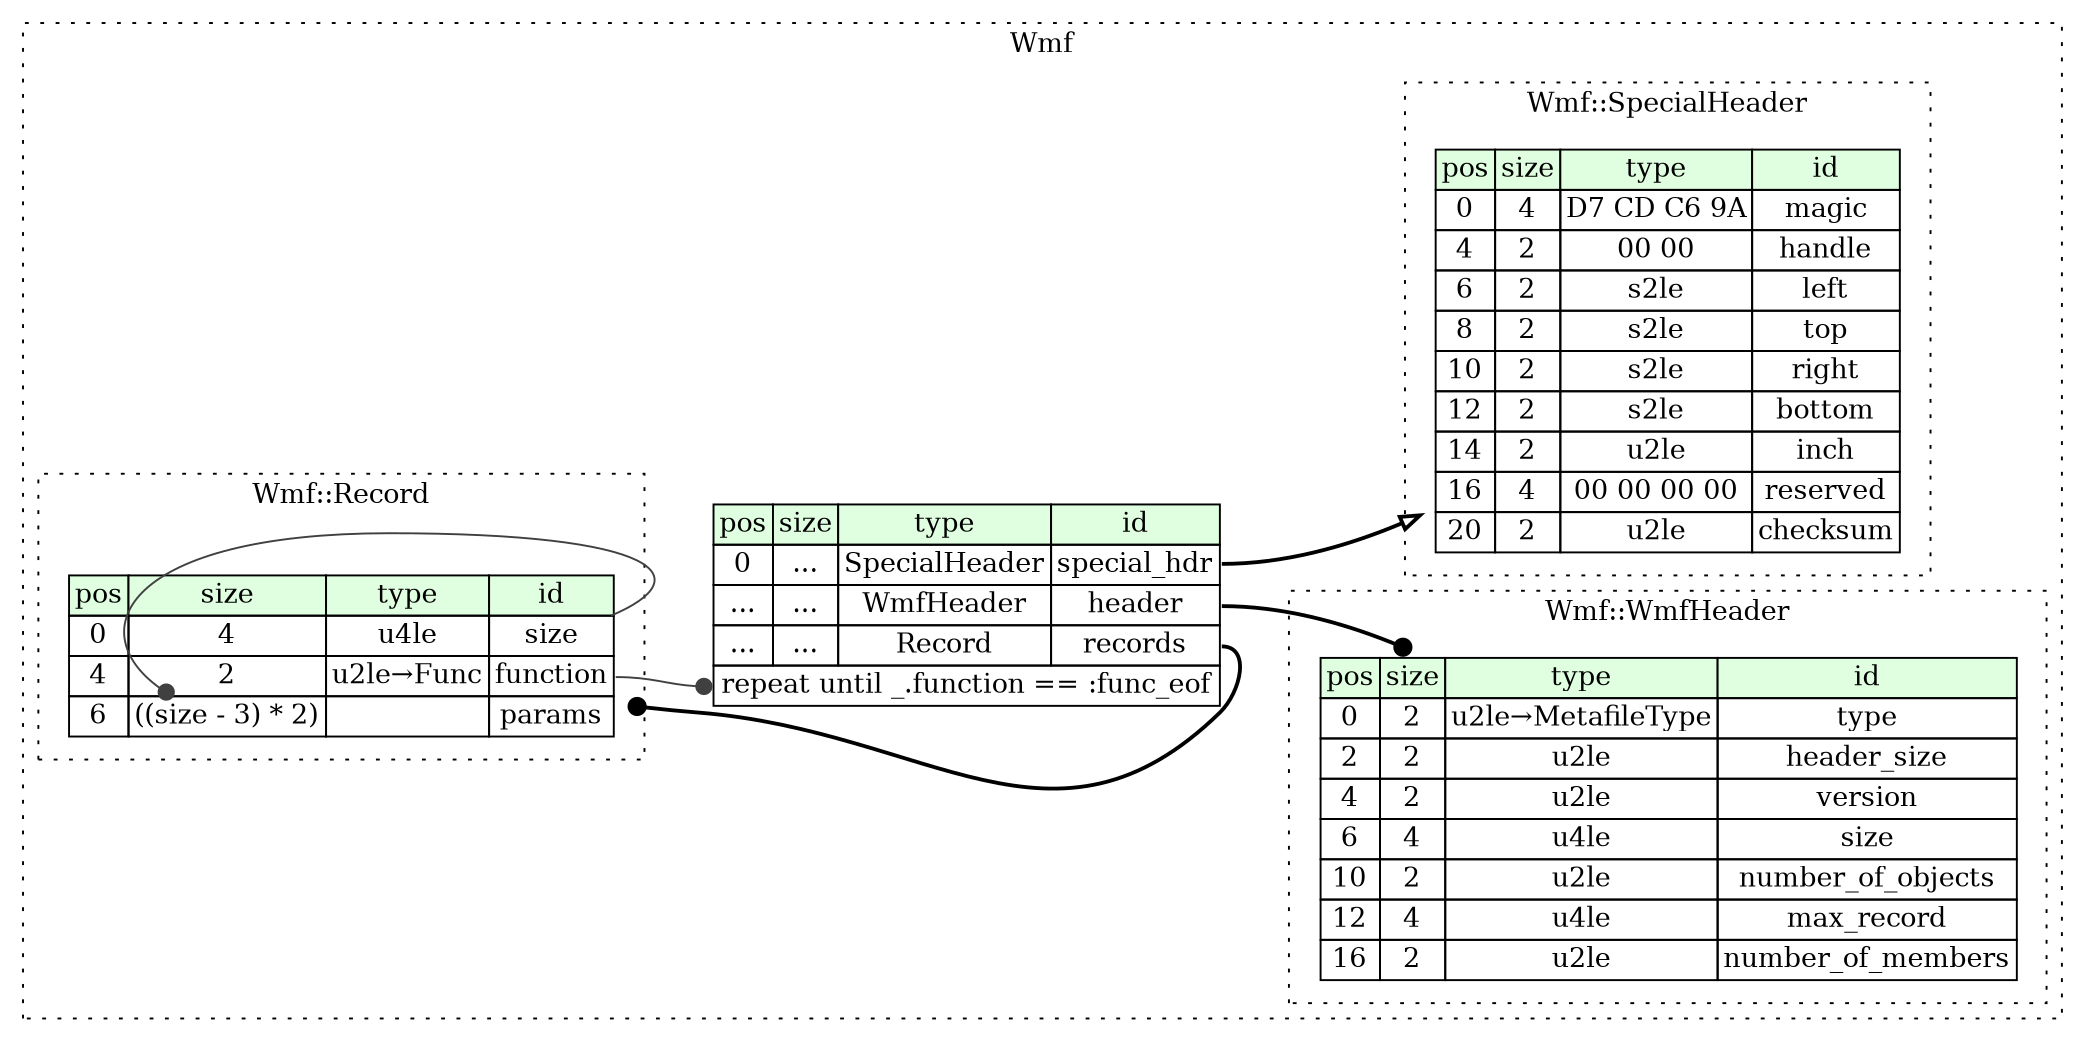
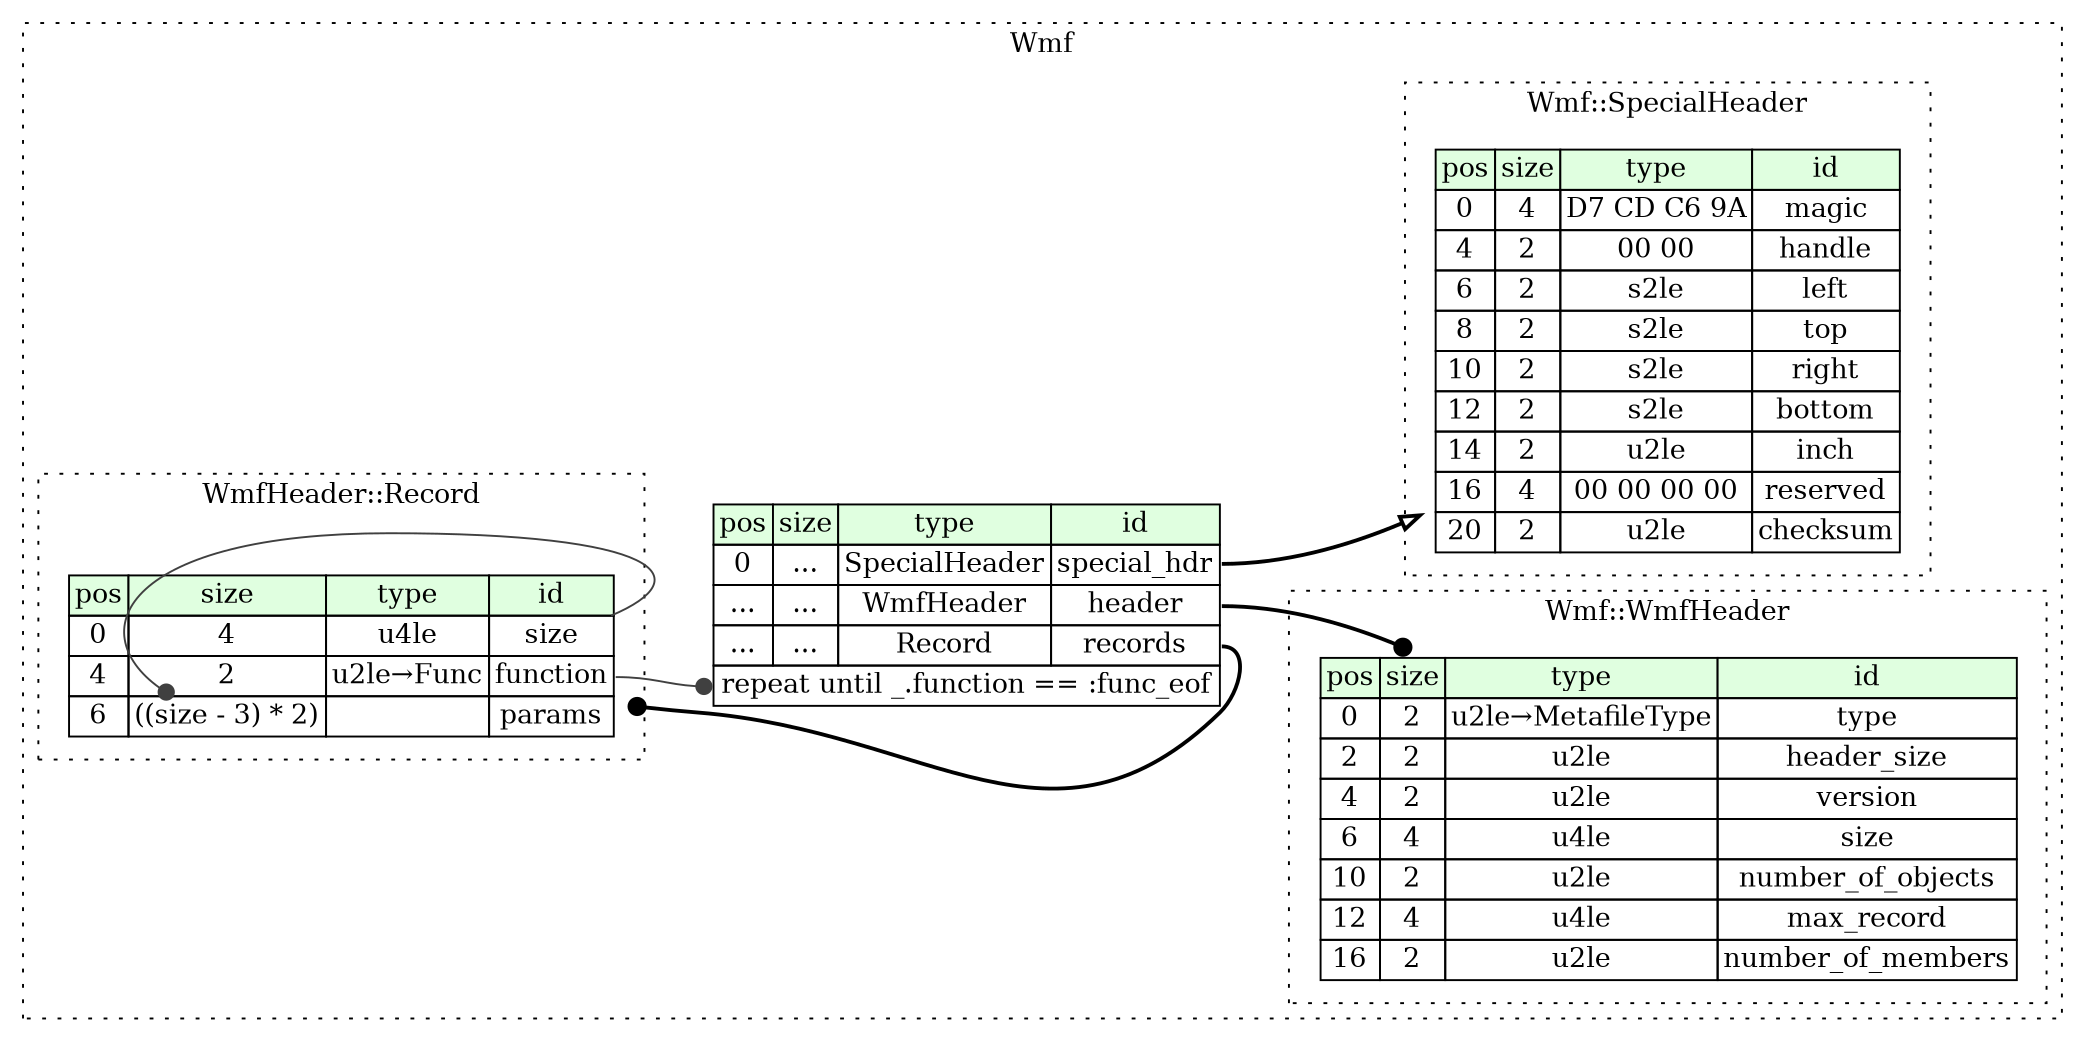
cluster "Wmf::Record": label "Wmf::Record" -> "WmfHeader::Record"
